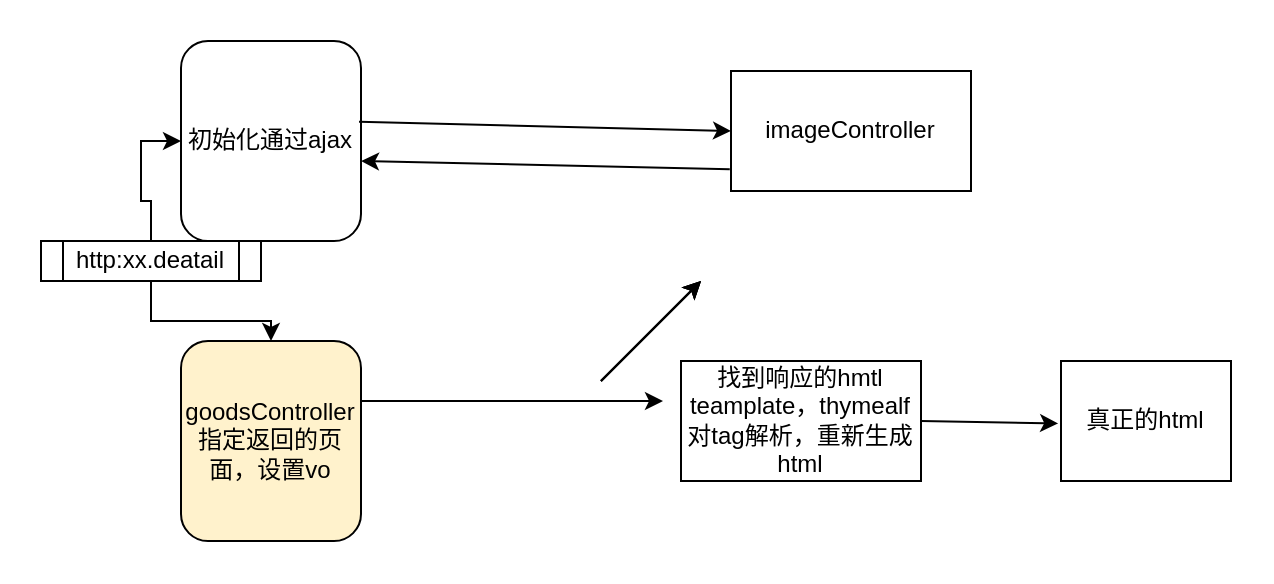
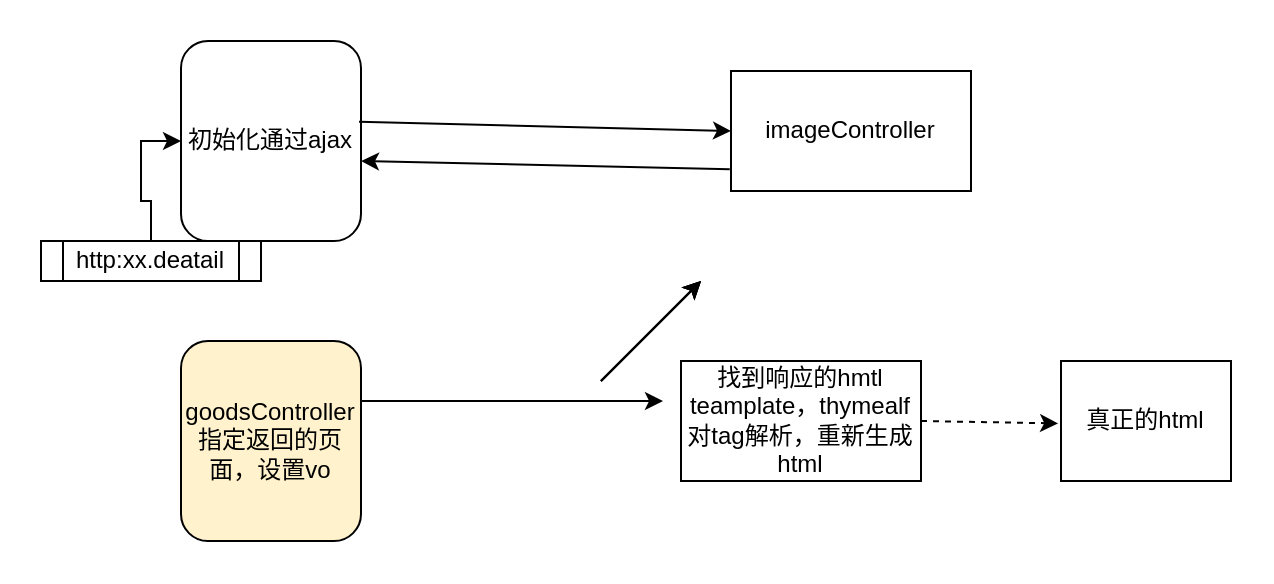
edge "http:xx.deatail" -> "goodsController指定返回的页面，设置vo": removed
edge "找到响应的hmtl teamplate，thymealf对tag解析，重新生成html" -> "真正的html": style solid -> dashed
